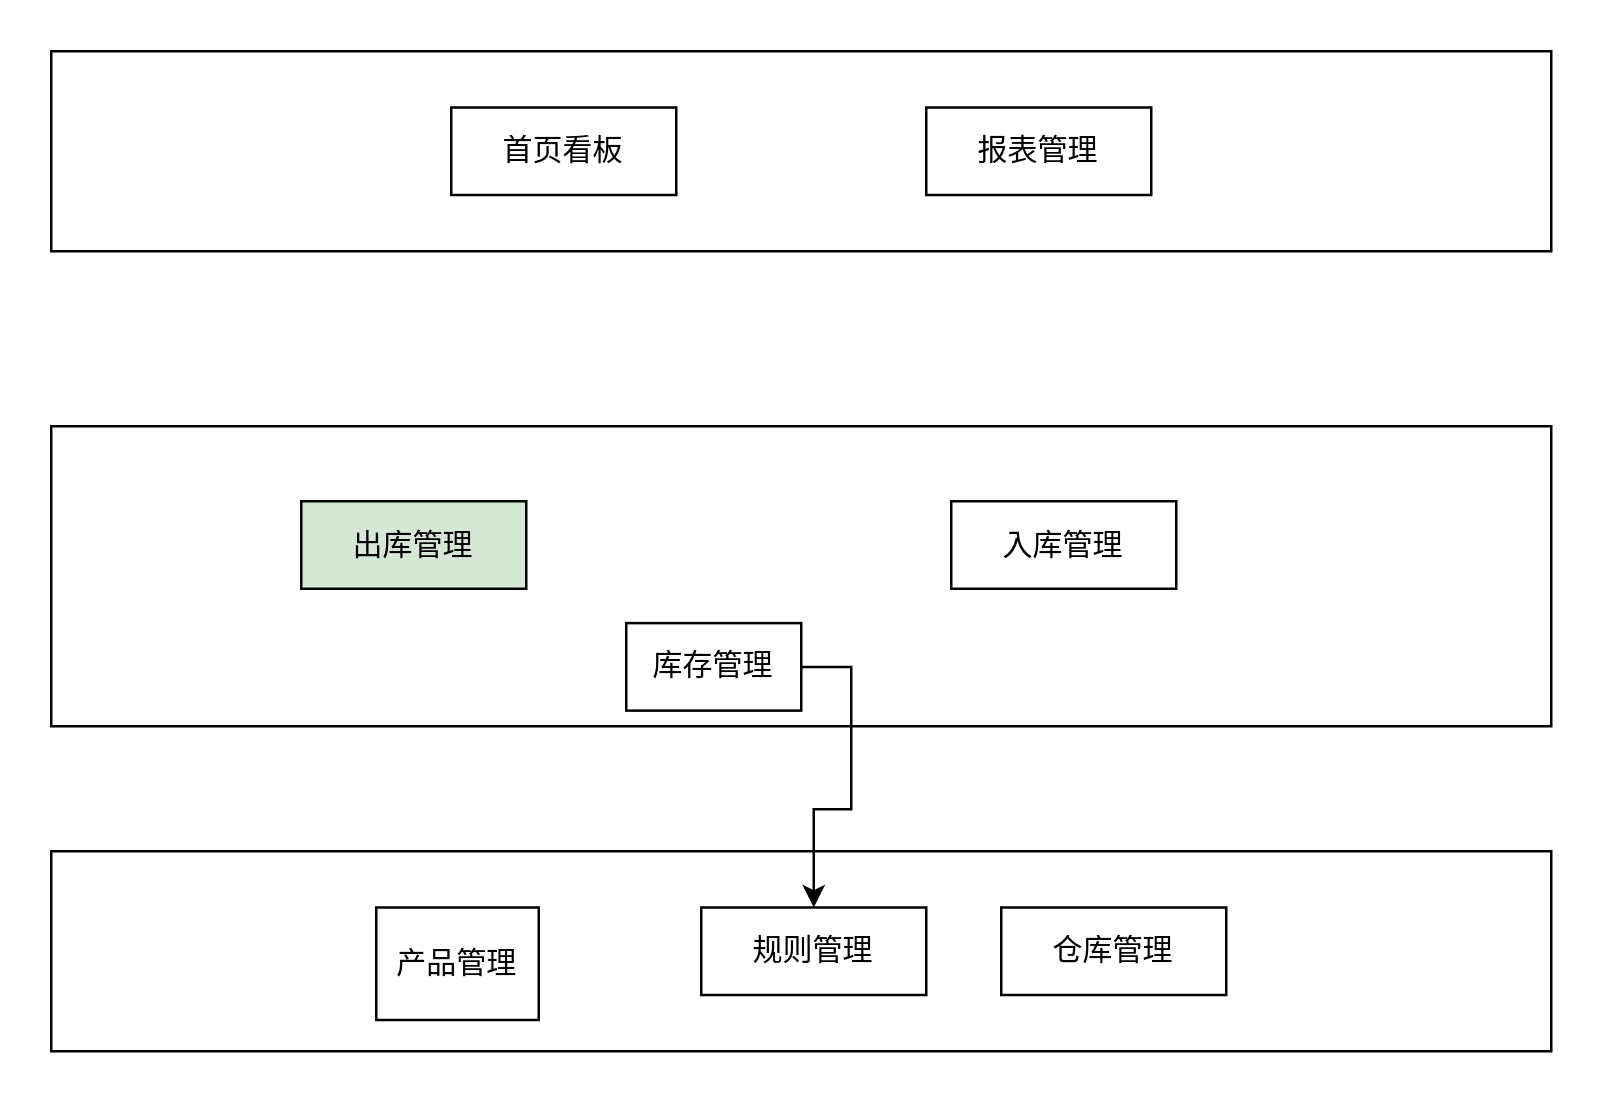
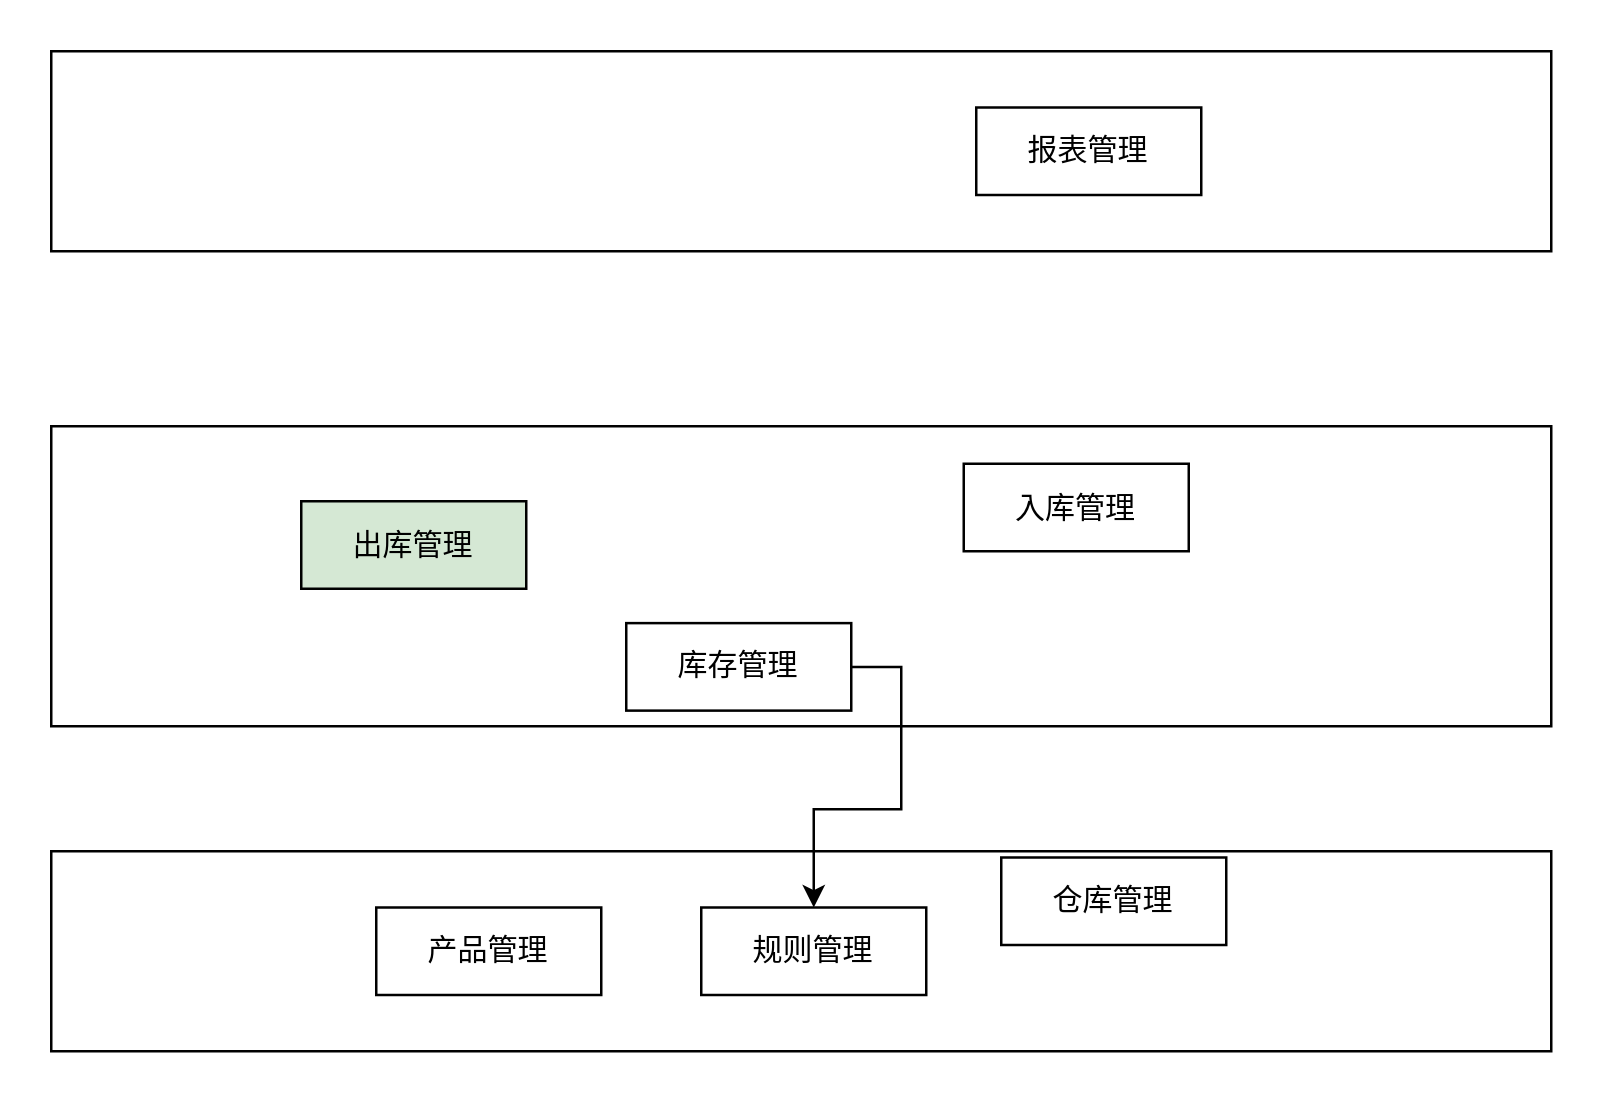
node "首页看板": removed
node "报表管理": moved (1039, 151) -> (1089, 151)
node "入库管理": moved (1064, 545) -> (1076, 508)
node "库存管理": size 175x88 -> 225x88
node "仓库管理": moved (1114, 951) -> (1114, 901)
node "产品管理": size 163x113 -> 225x88
